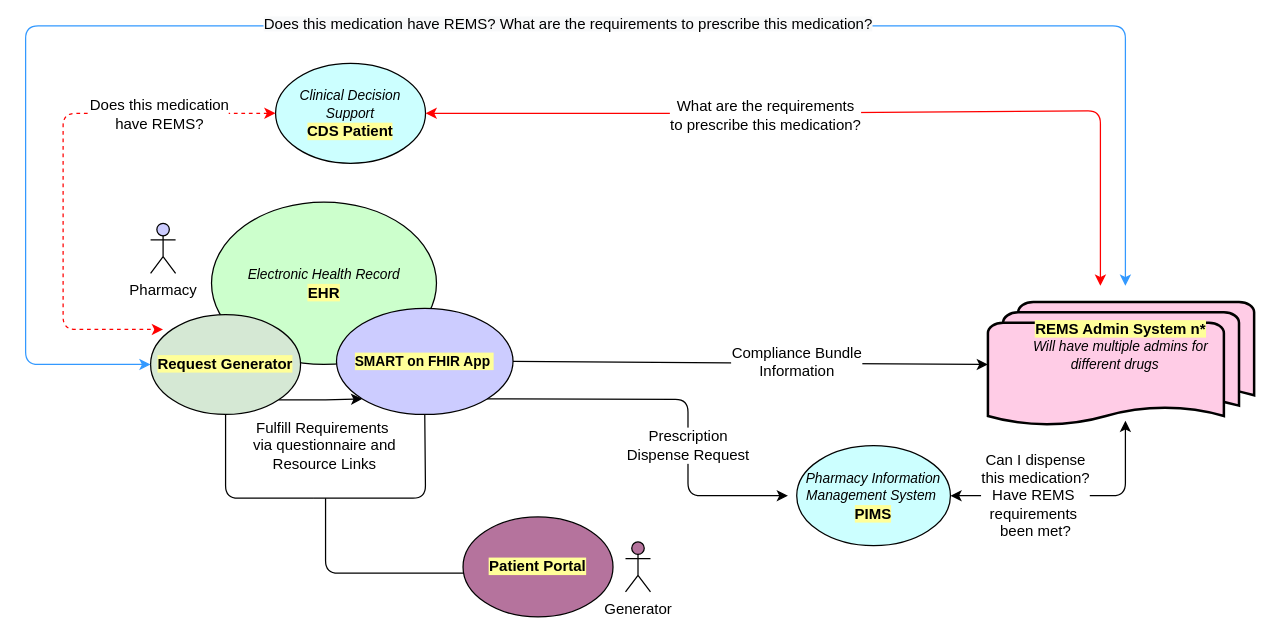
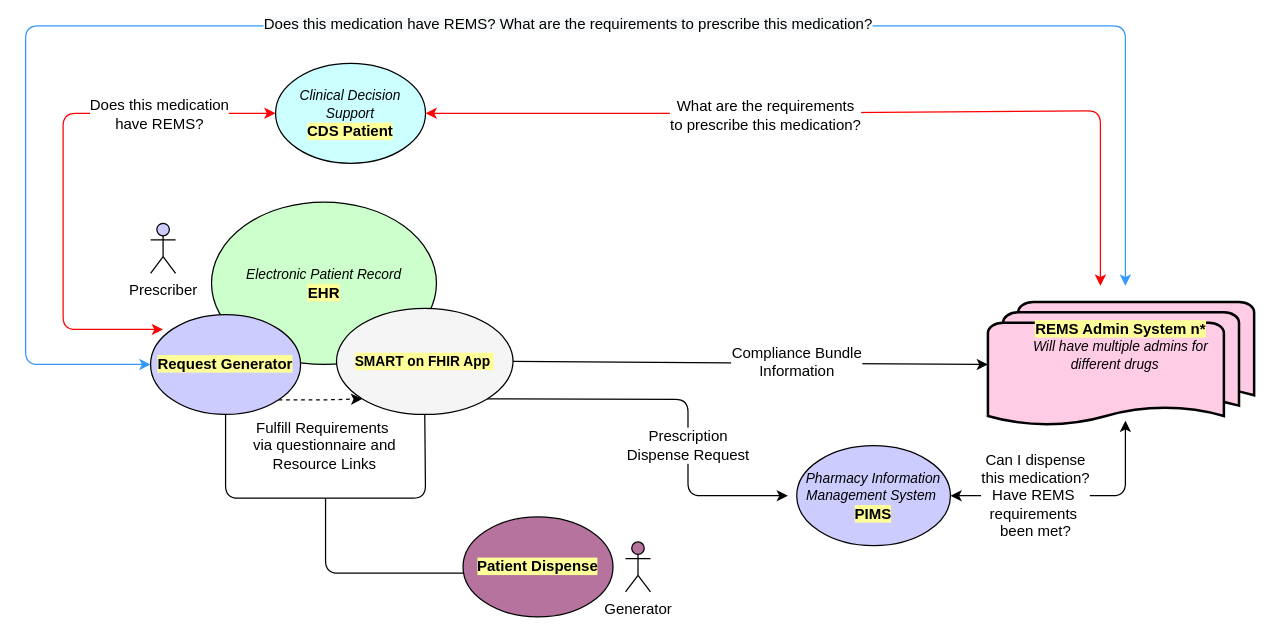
edge "Clinical Decision Support CDS Patient" -- "Request Generator": style dashed -> solid
node "Electronic Health Record EHR": label "Electronic Health Record EHR" -> "Electronic Patient Record EHR"
node "Pharmacy": label "Pharmacy" -> "Prescriber"
node "SMART on FHIR App": fillcolor #ccccff -> #f5f5f5
node "Request Generator": fillcolor #d5e8d4 -> #ccccff
edge "Request Generator" -> "SMART on FHIR App": style solid -> dashed
node "Pharmacy Information Management System PIMS": fillcolor #ccffff -> #ccccff
node "Patient Portal": label "Patient Portal" -> "Patient Dispense"
